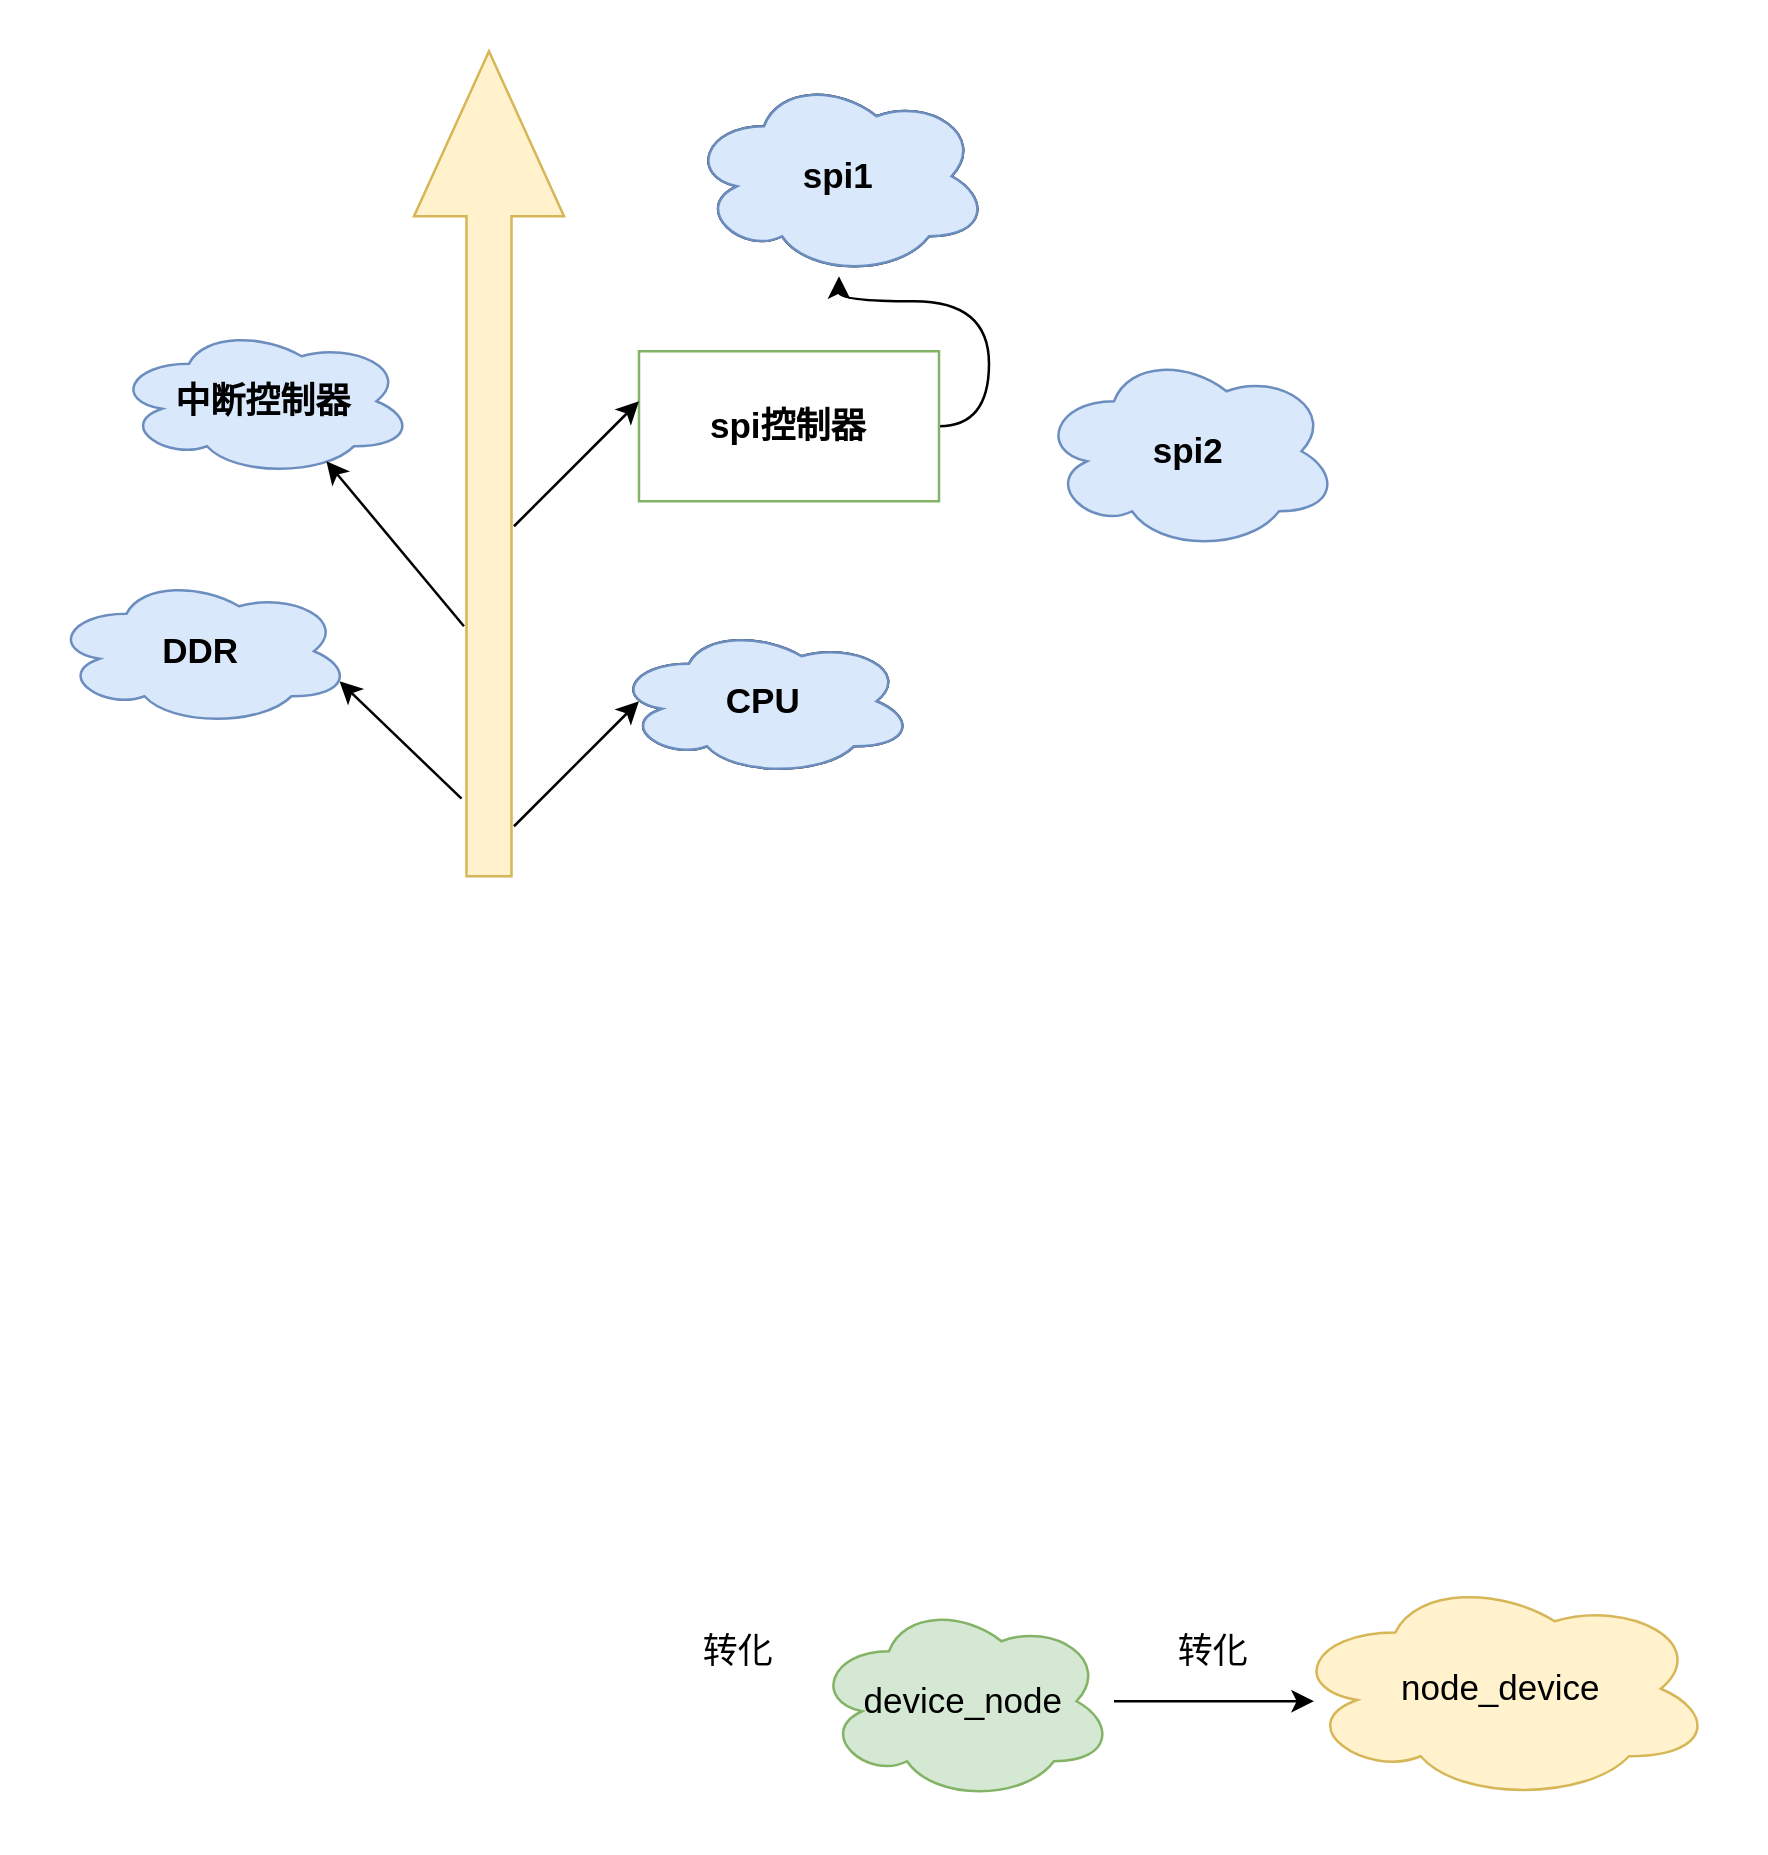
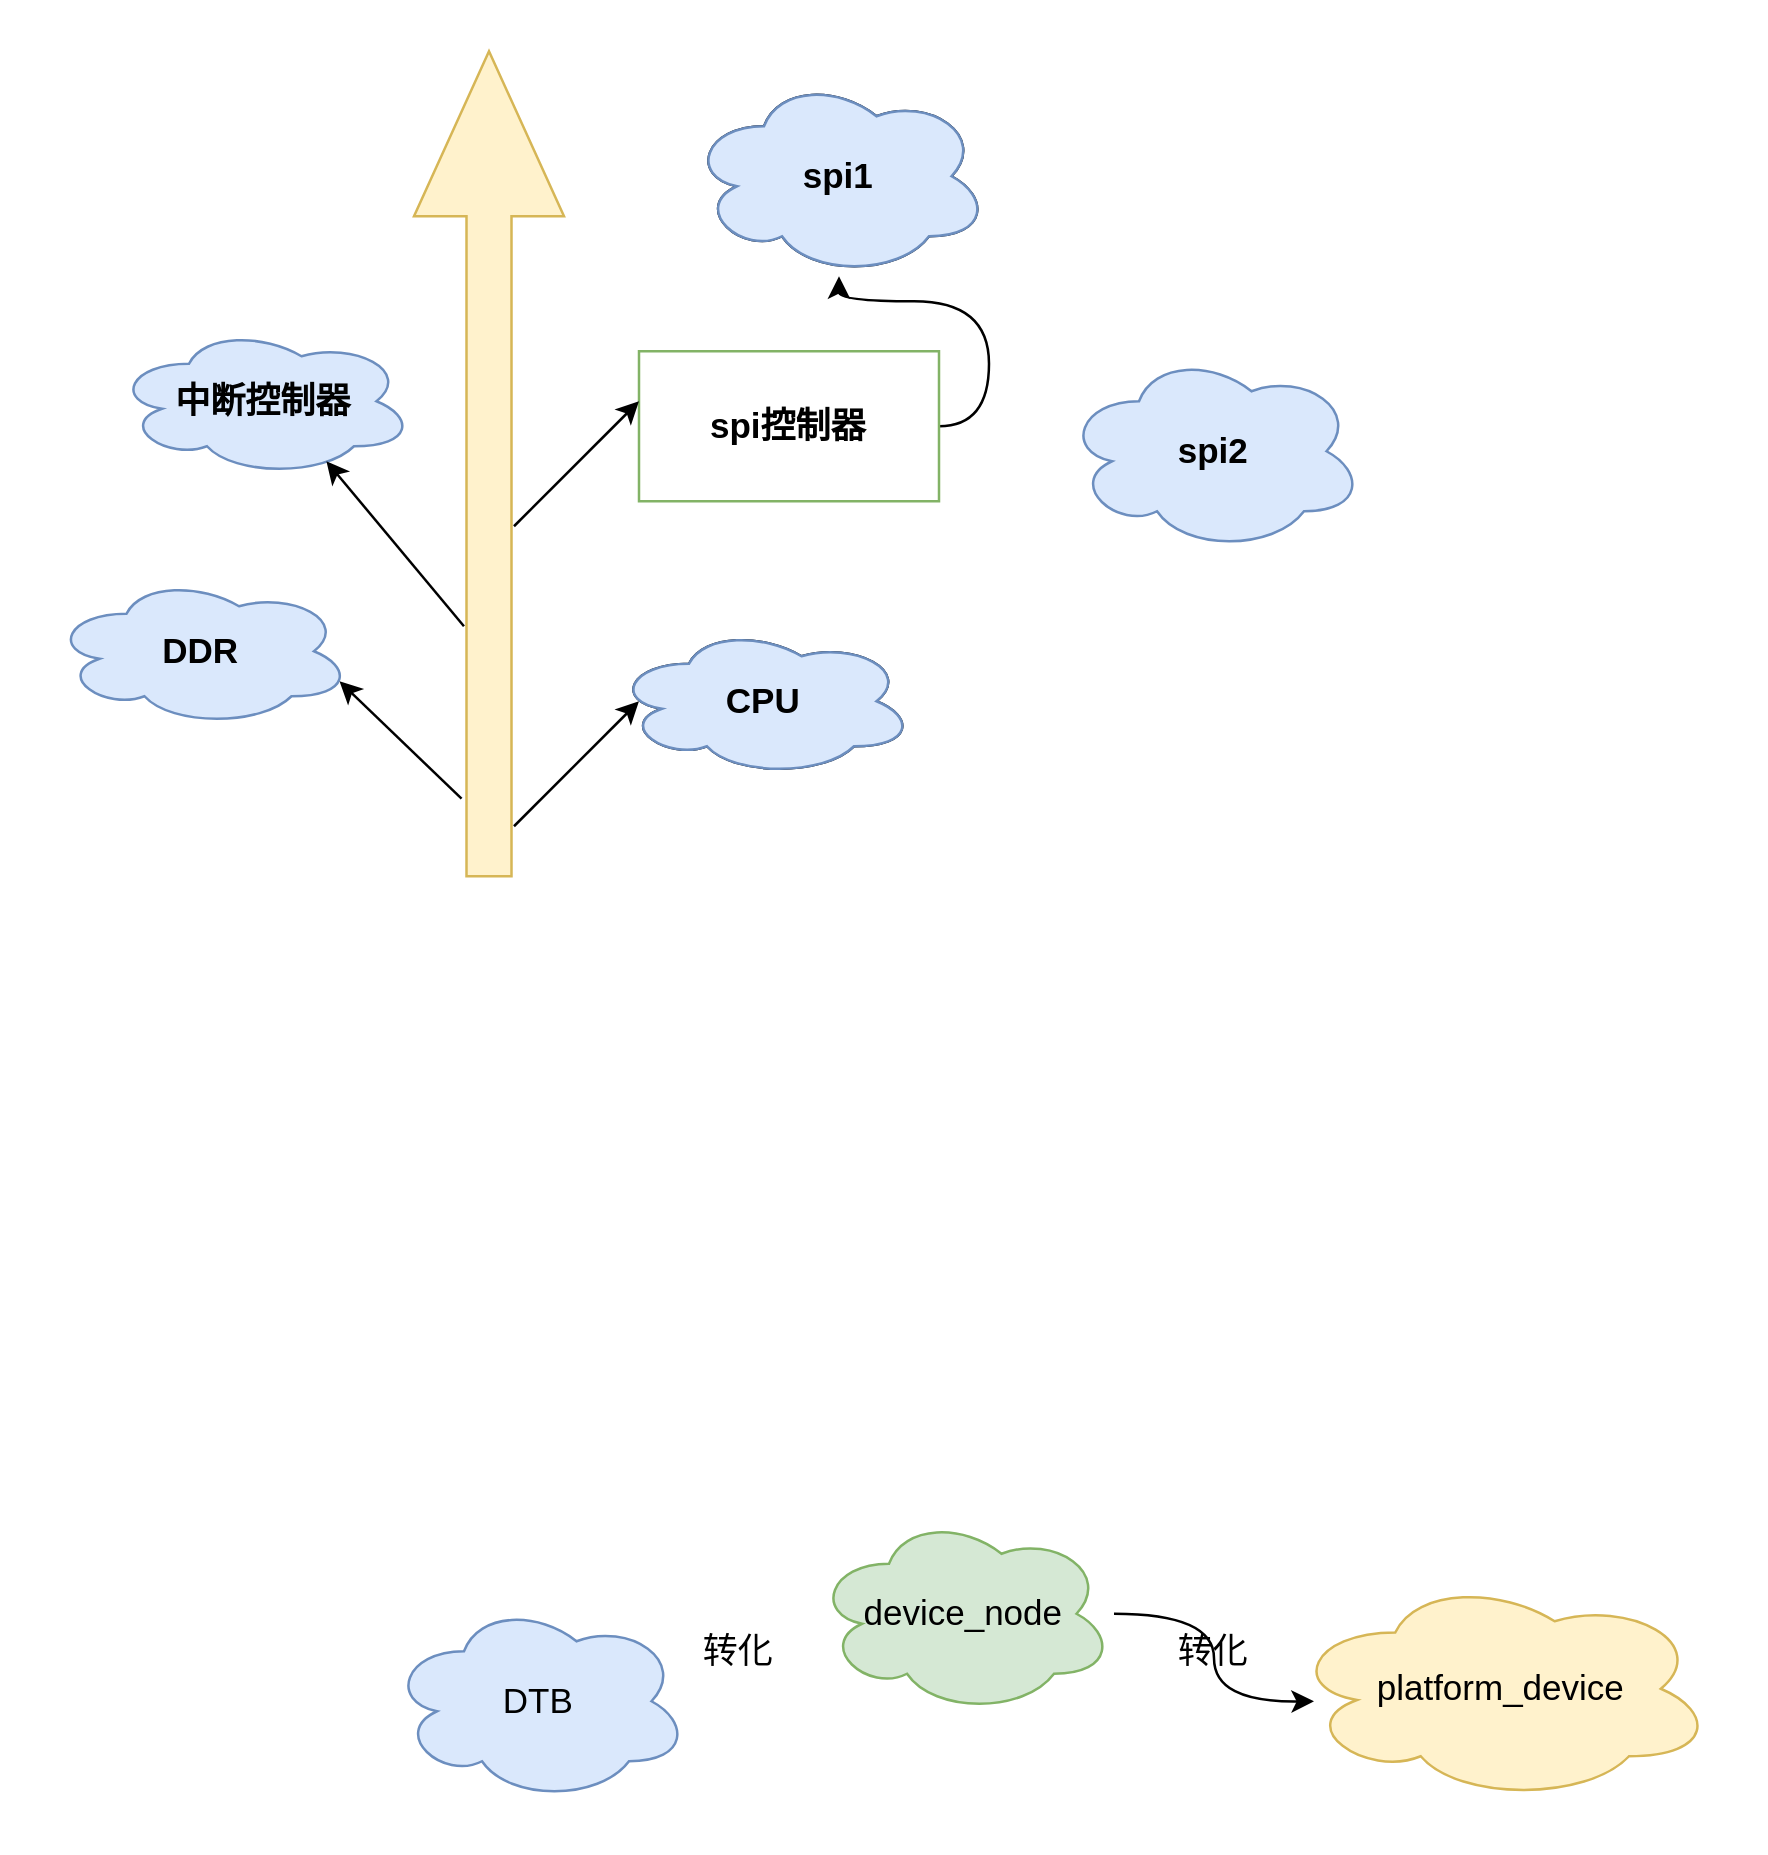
node "spi2": moved (1189, 451) -> (1214, 451)
node "node_device": label "node_device" -> "platform_device"
node "DTB": added
node "device_node": moved (964, 1701) -> (964, 1614)
